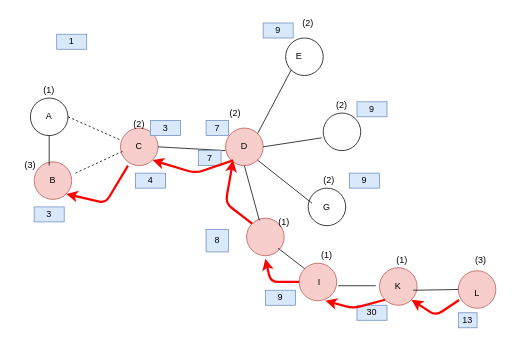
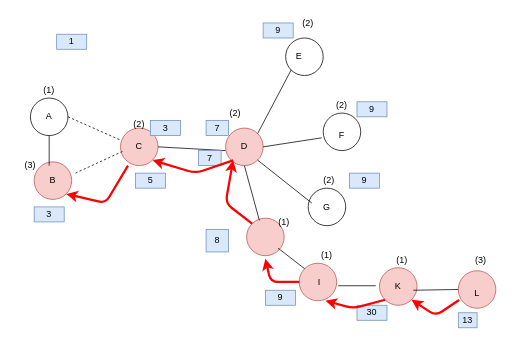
node "F": added
node "4": label "4" -> "5"
